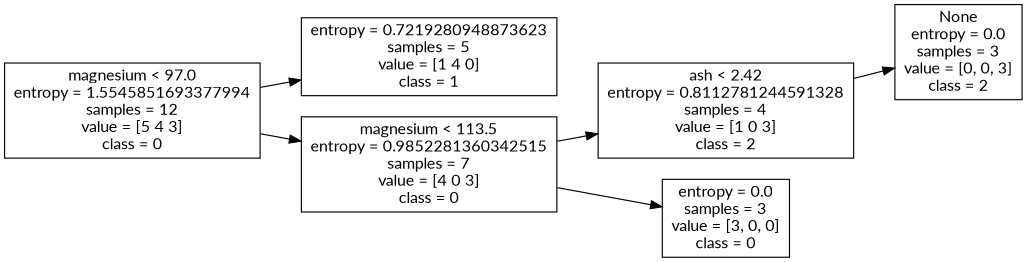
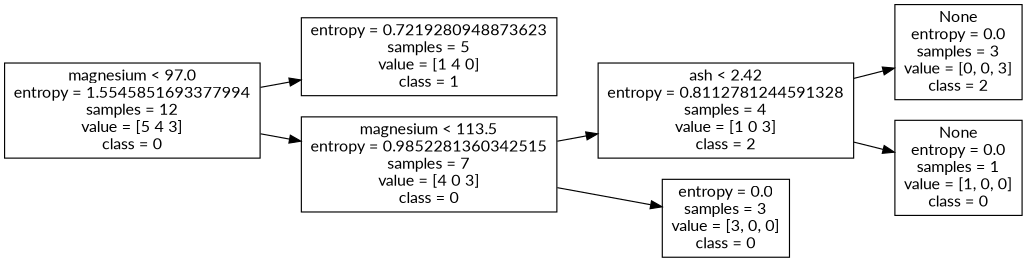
node "None entropy = 0.0 samples = 1 value = [1, 0, 0] class = 0": added
